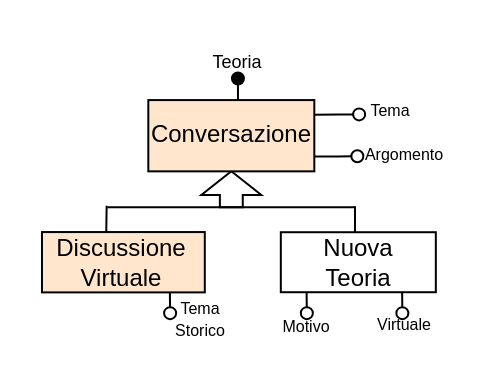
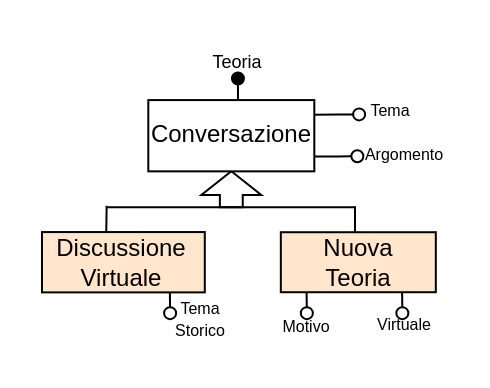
node "Conversazione": fillcolor #ffe6cc -> #ffffff
node "Nuova Teoria": fillcolor #ffffff -> #ffe6cc
